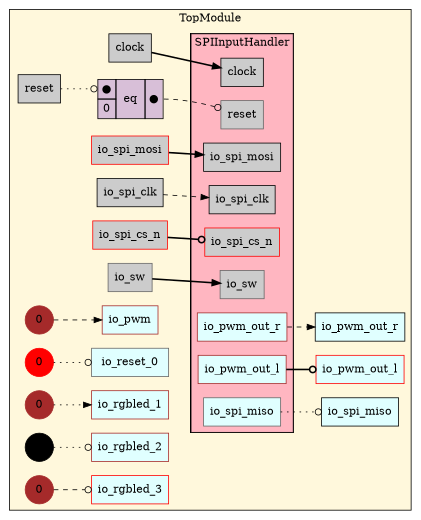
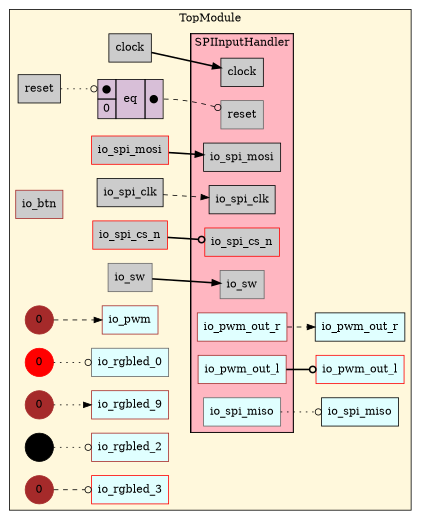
node "io_btn": added
node "io_reset_0": label "io_reset_0" -> "io_rgbled_0"
node "io_rgbled_1": label "io_rgbled_1" -> "io_rgbled_9"
